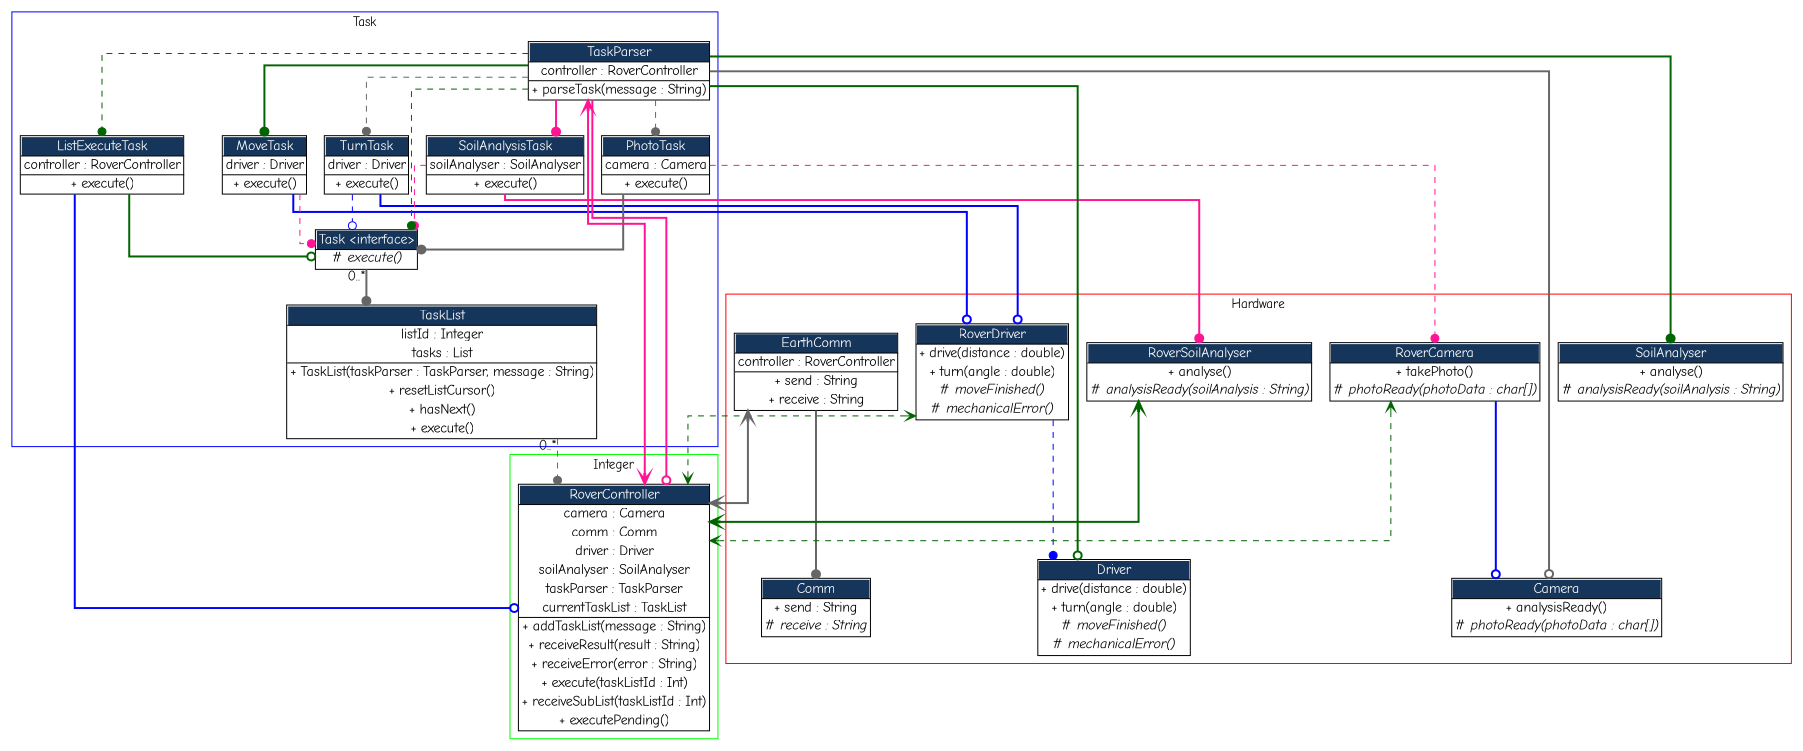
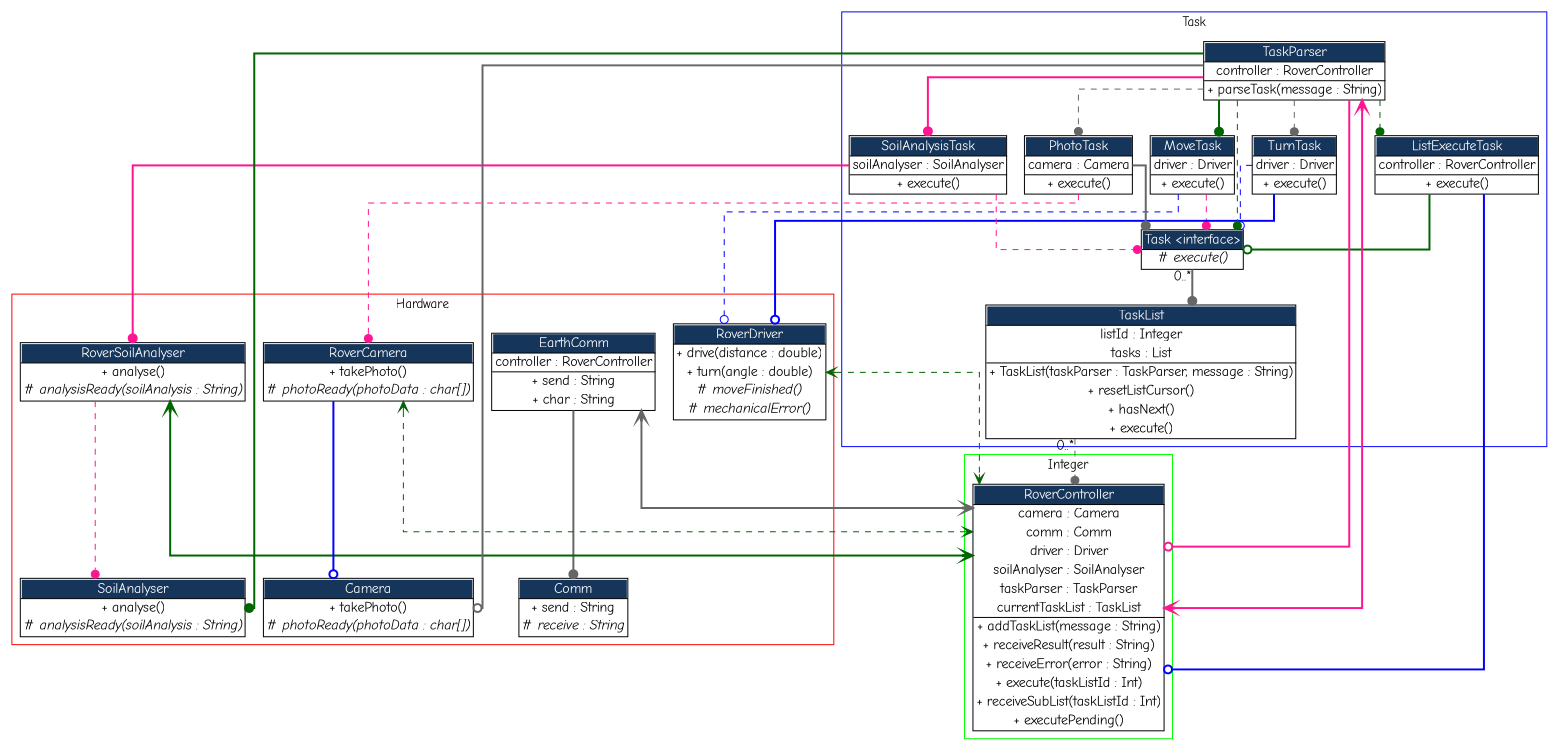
edge "MoveTask" -> "RoverDriver": style bold -> dashed
node "EarthComm": text "+ receive : String" -> "+ char : String"
edge "RoverSoilAnalyser" -> "SoilAnalyser": added
node "Driver": removed
node "Camera": text "+ analysisReady()" -> "+ takePhoto()"
